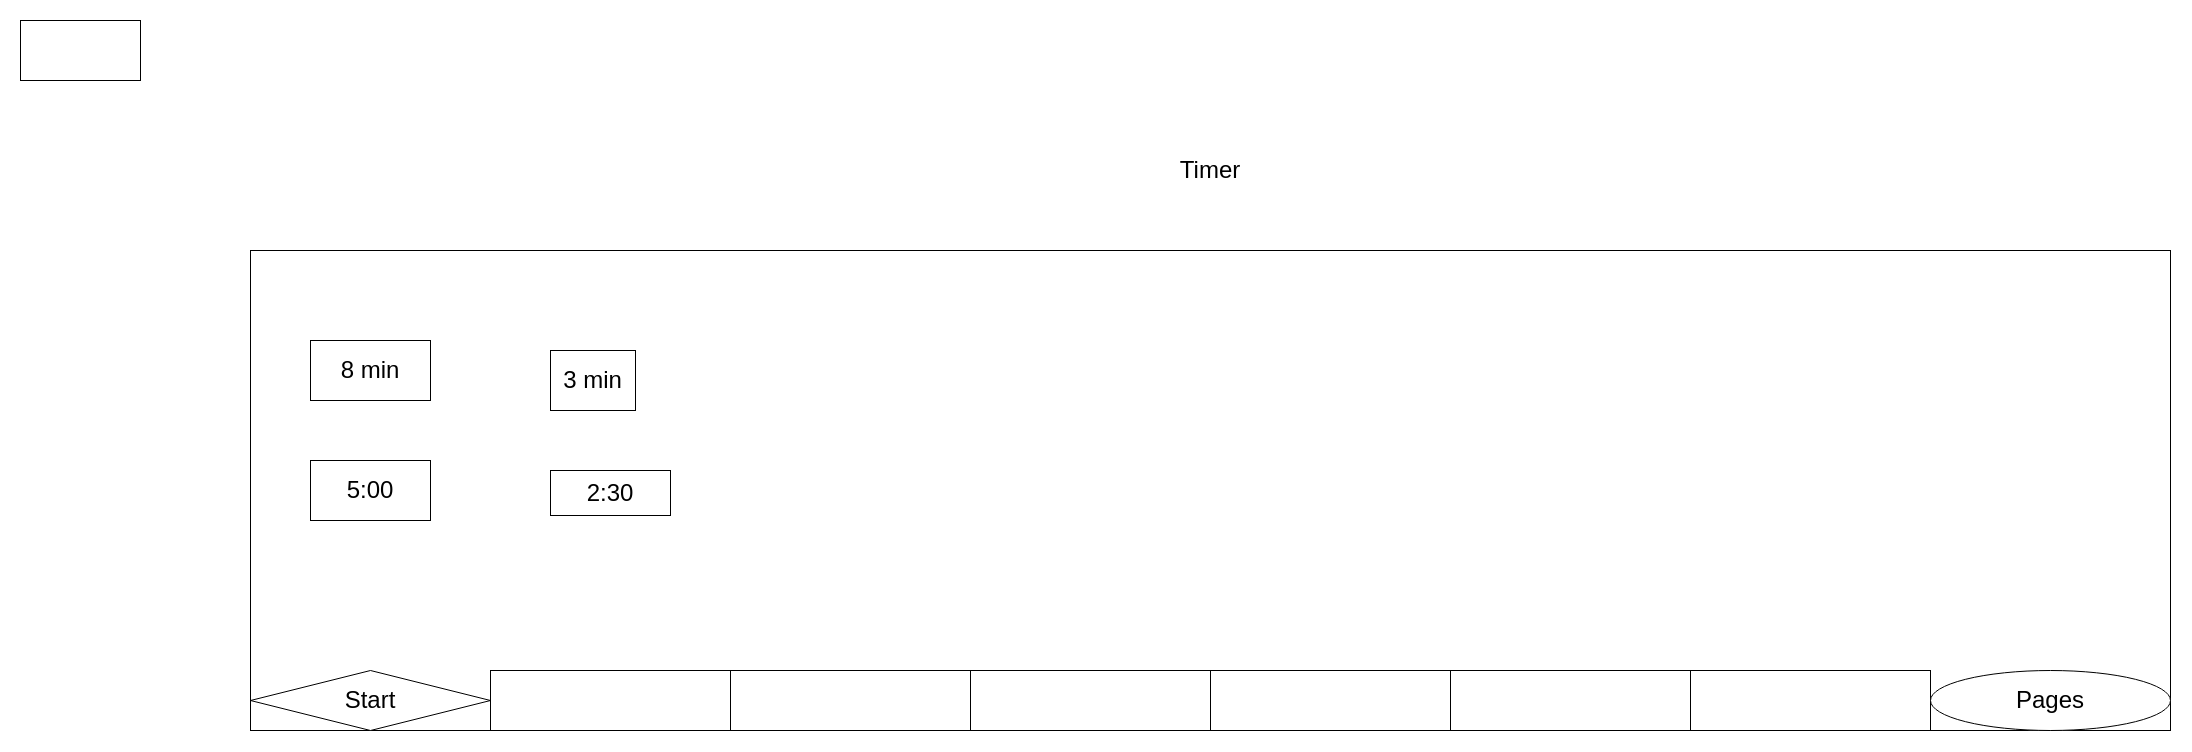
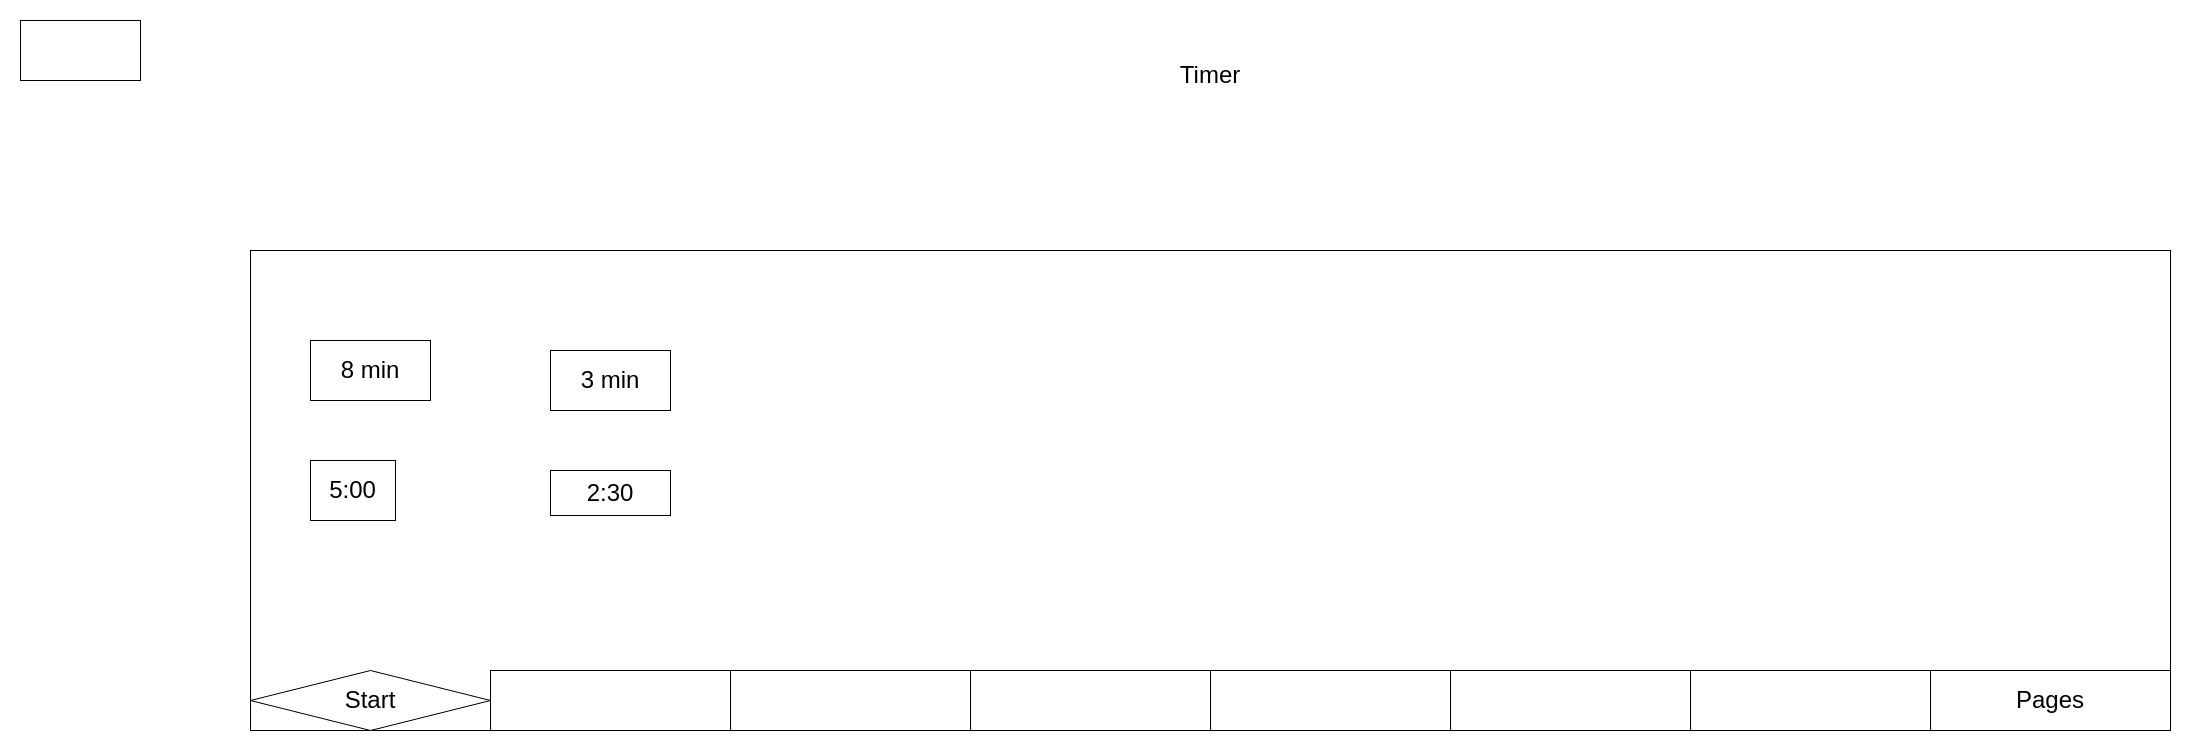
node "Timer": moved (1211, 171) -> (1211, 76)
node "3 min": size 85x60 -> 120x60
node "5:00": size 120x60 -> 85x60
node "Pages": shape ellipse -> rectangle
